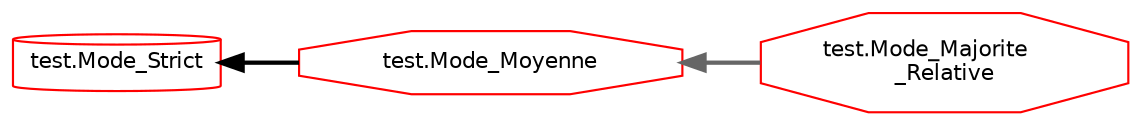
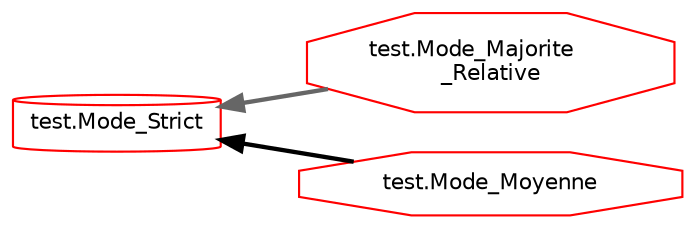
edge "test.Mode_Majorite _Relative" -> "test.Mode_Moyenne": now "test.Mode_Majorite _Relative" -> "test.Mode_Strict"
